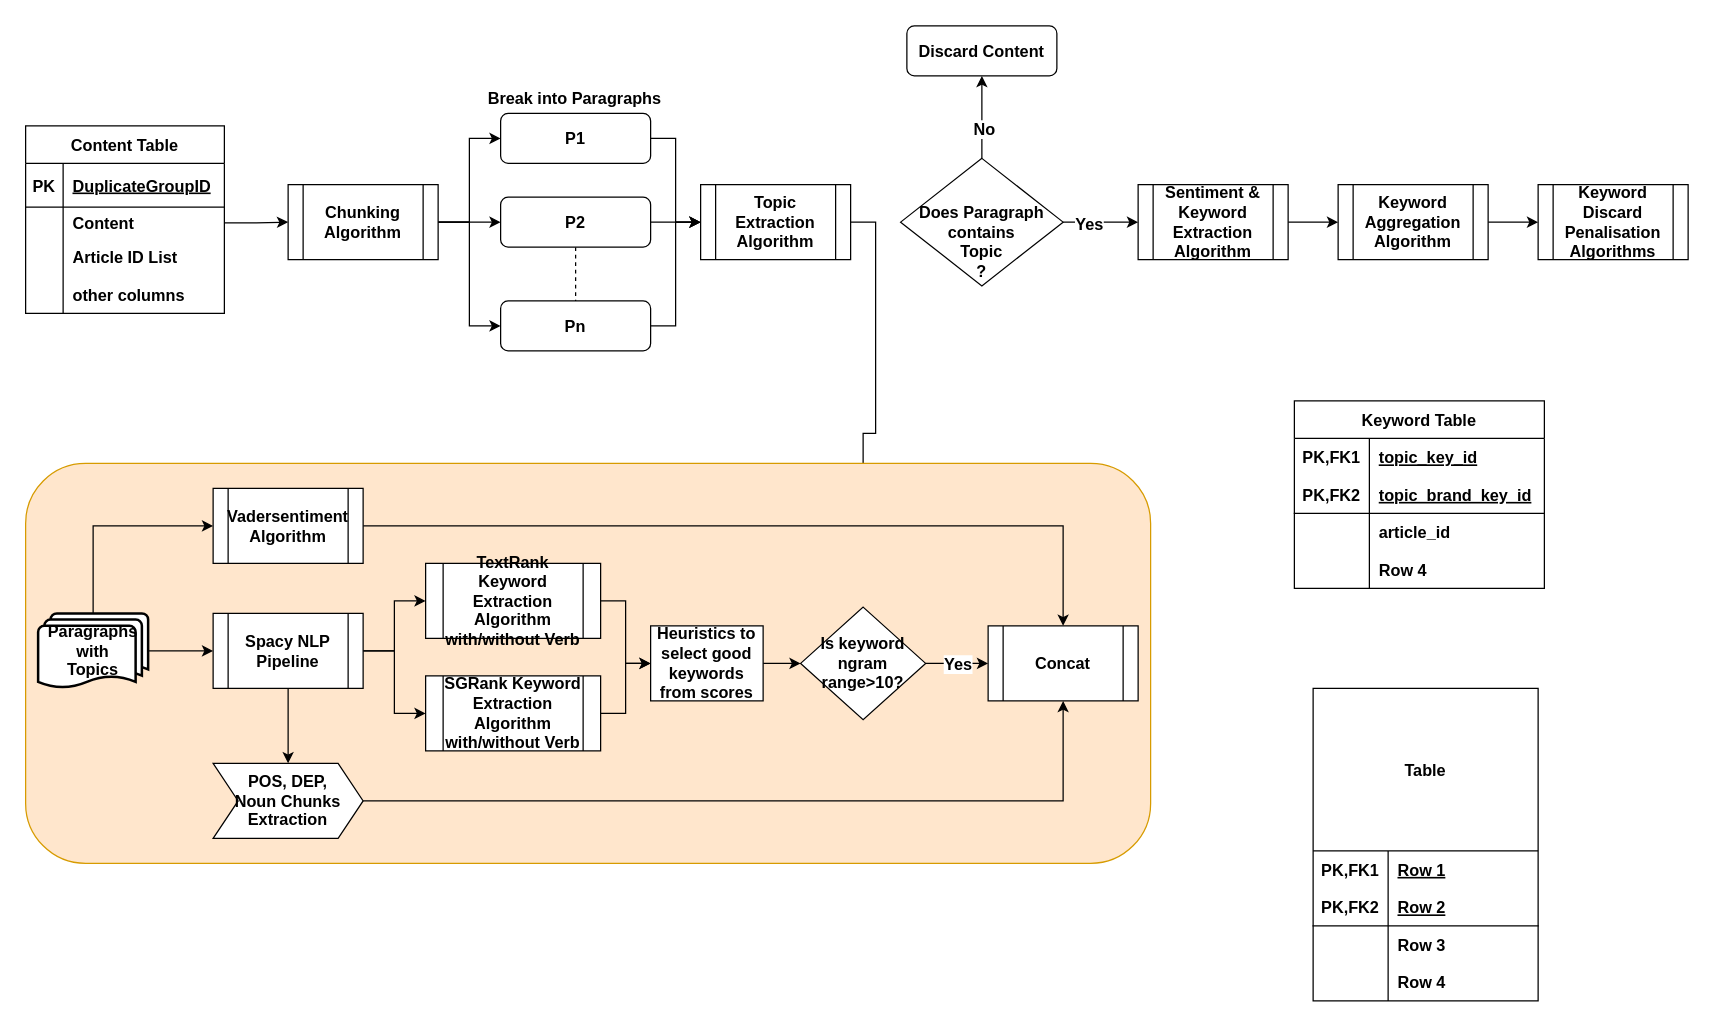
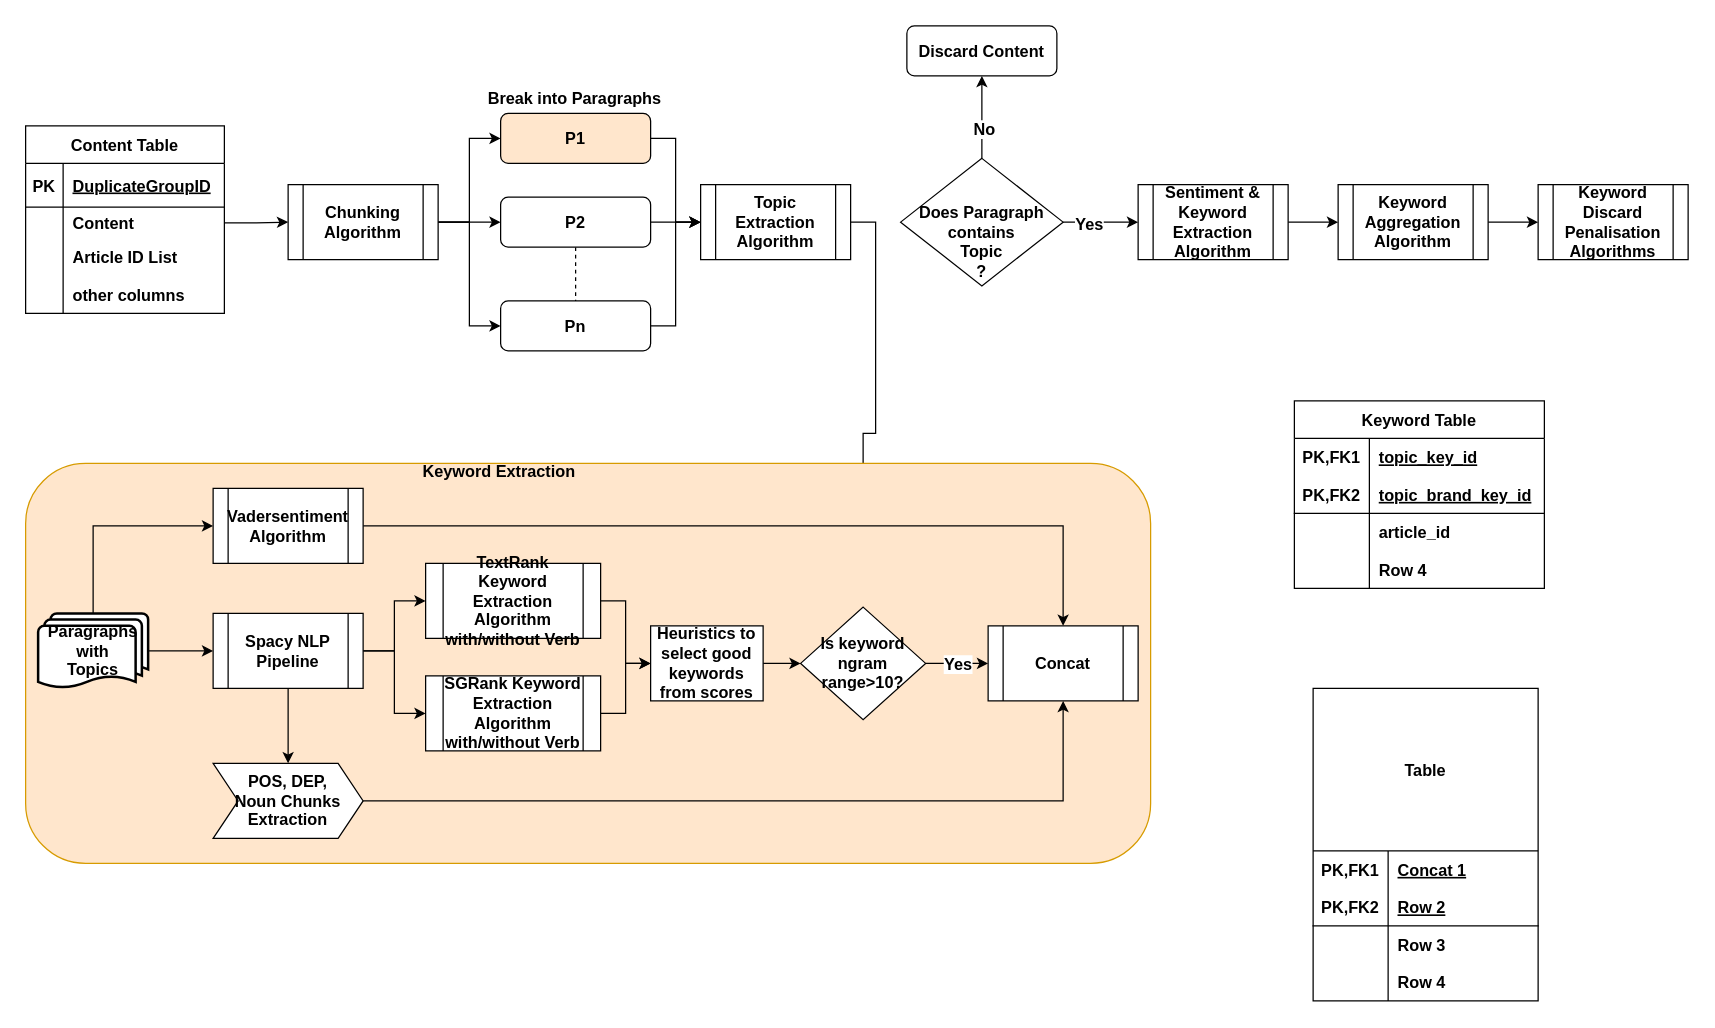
node "P1": fillcolor #ffffff -> #ffe6cc
node "Keyword Extraction": added
node "Row 1": label "Row 1" -> "Concat 1"
